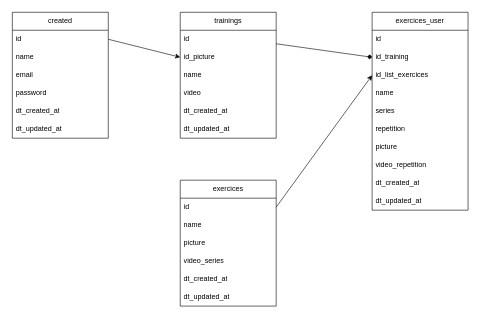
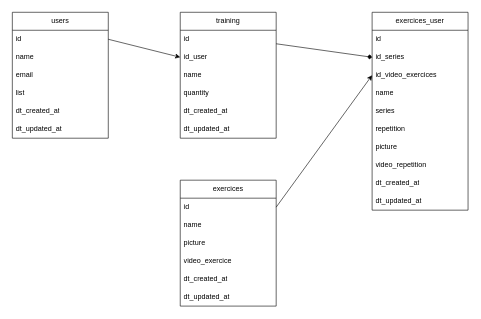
node "created": label "created" -> "users"
node "trainings": label "trainings" -> "training"
node "id_picture": label "id_picture" -> "id_user"
node "id_training": label "id_training" -> "id_series"
node "id_list_exercices": label "id_list_exercices" -> "id_video_exercices"
node "password": label "password" -> "list"
node "video": label "video" -> "quantity"
node "video_series": label "video_series" -> "video_exercice"
